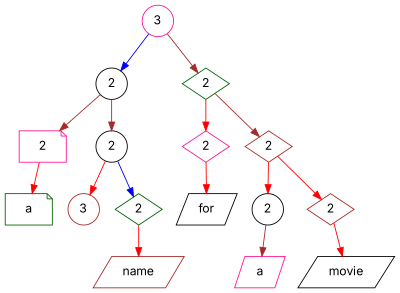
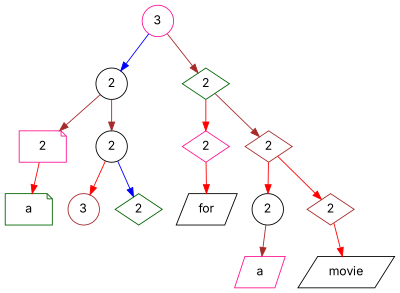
node "name": removed
